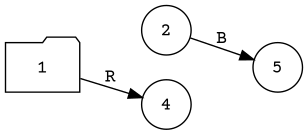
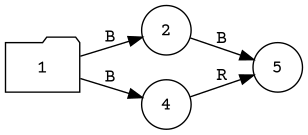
edge "1" -> "2": added, label "B"
edge "1" -> "4": label "R" -> "B"
edge "4" -> "5": added, label "R"
